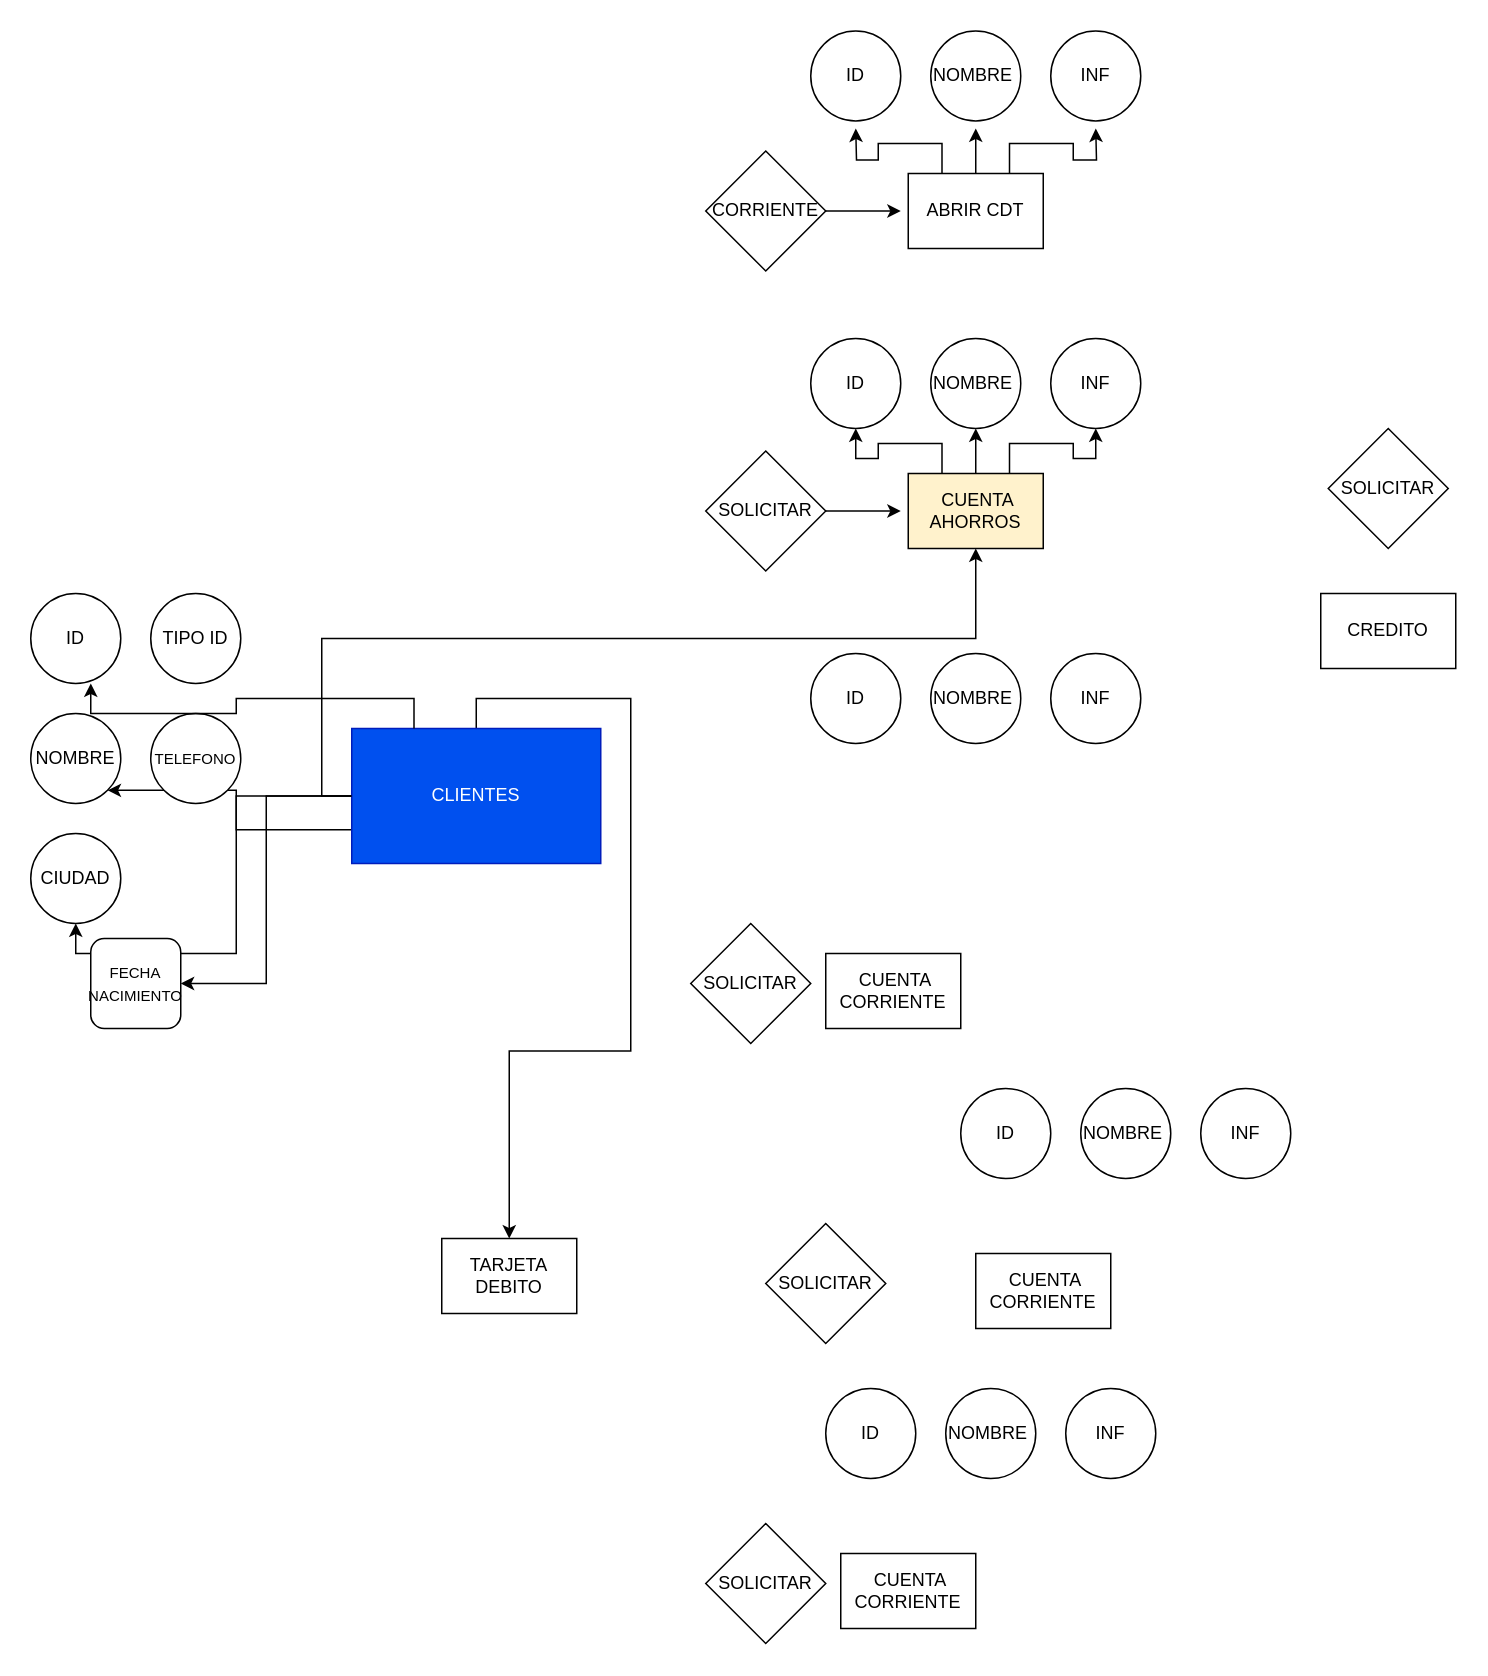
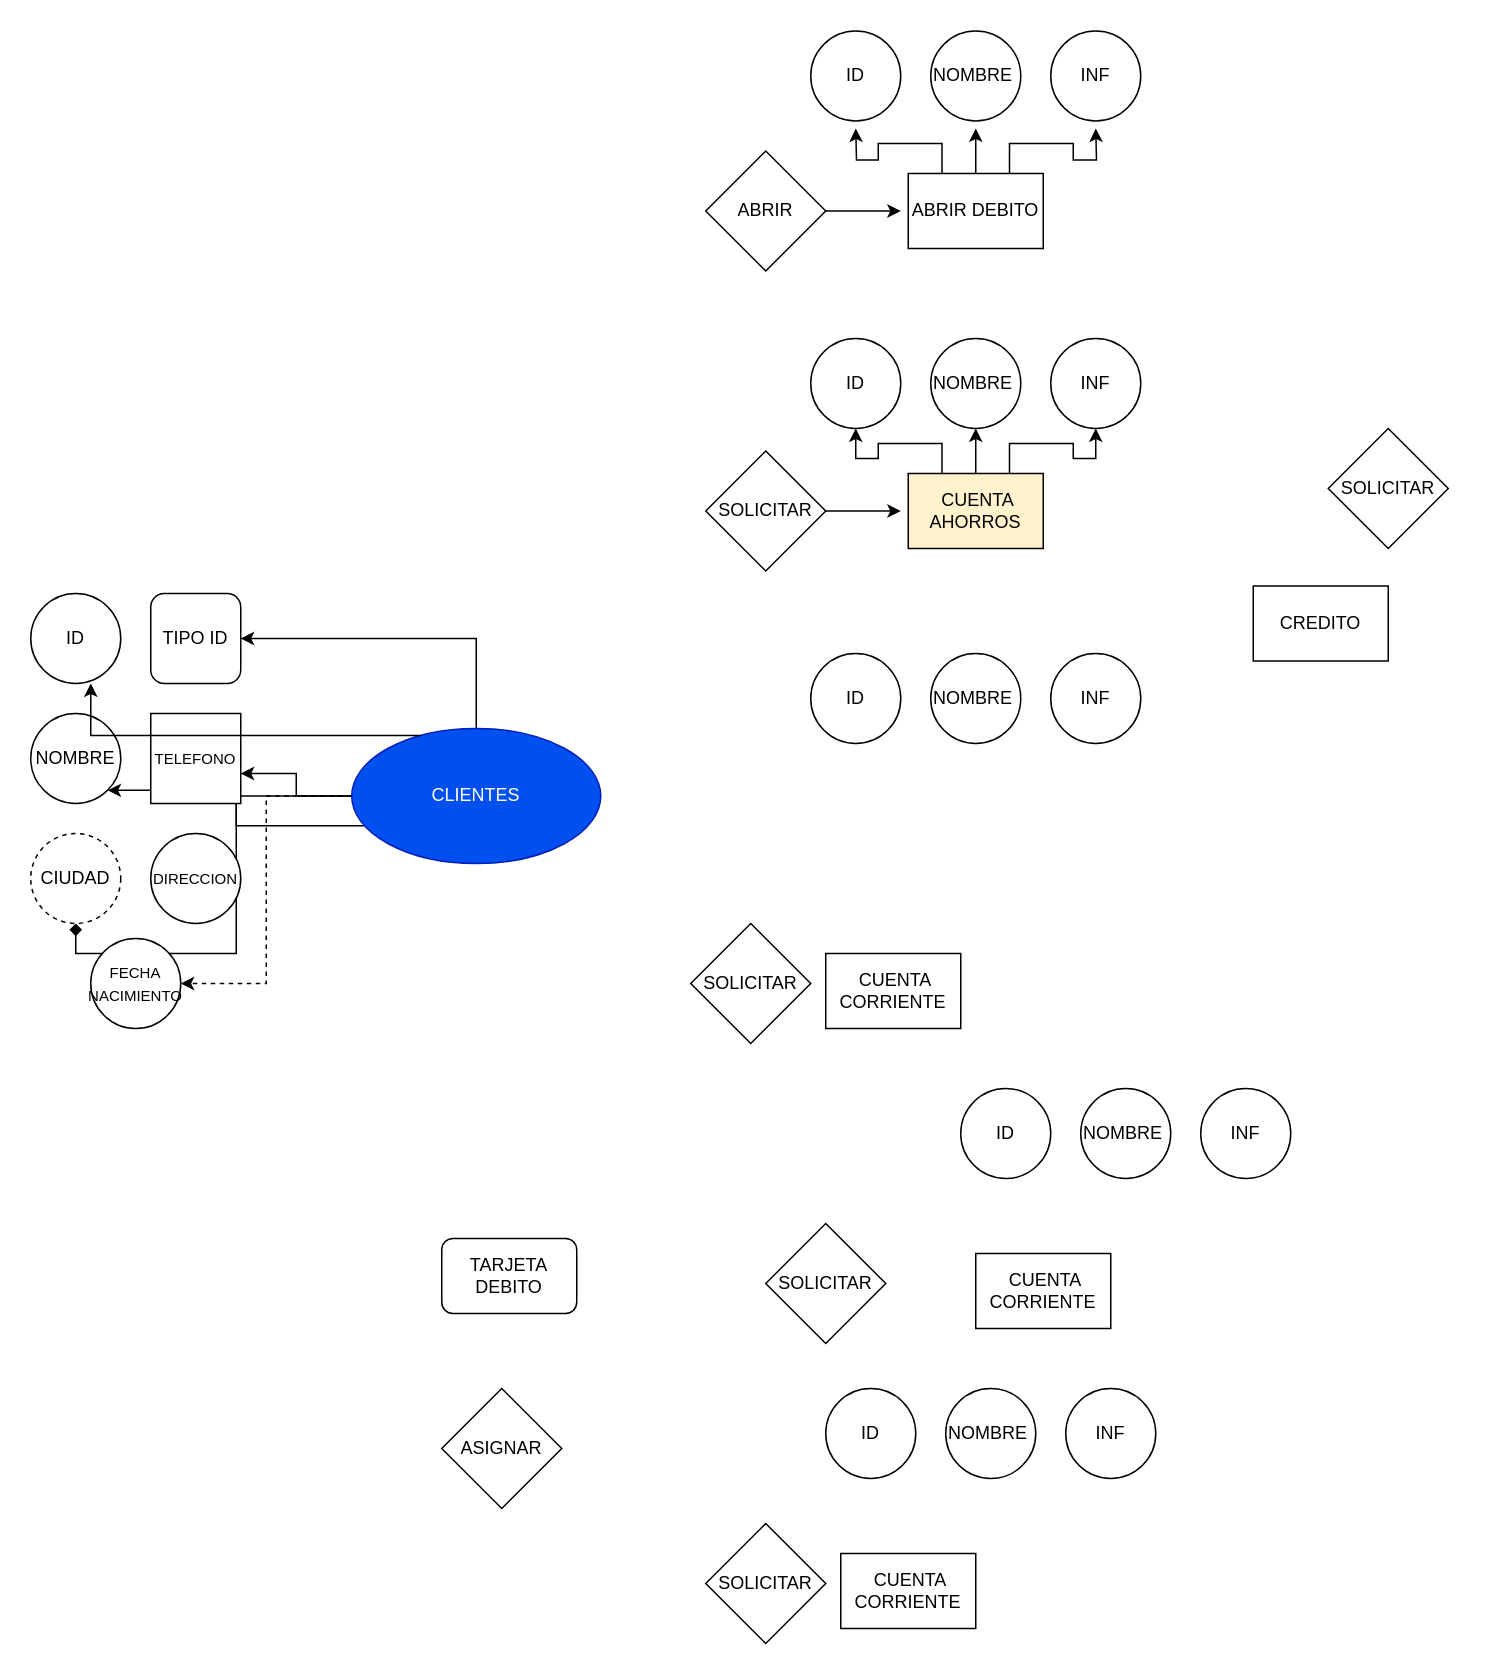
node "CORRIENTE": label "CORRIENTE" -> "ABRIR"
node "ABRIR CDT": label "ABRIR CDT" -> "ABRIR DEBITO"
node "CREDITO": moved (1388, 631) -> (1321, 623)
node "TIPO ID": shape ellipse -> rounded rectangle
edge "CLIENTES" -> "CUENTA AHORROS": now "CLIENTES" -> "TELEFONO"
node "TELEFONO": shape ellipse -> rectangle
node "CLIENTES": shape rectangle -> ellipse
node "CIUDAD": style solid -> dashed
node "DIRECCION": added
edge "CLIENTES" -> "CIUDAD": arrowhead classic -> diamond
edge "CLIENTES" -> "FECHA NACIMIENTO": style solid -> dashed
edge "CLIENTES" -> "TARJETA DEBITO": now "CLIENTES" -> "TIPO ID"
node "FECHA NACIMIENTO": shape rounded rectangle -> ellipse
node "TARJETA DEBITO": shape rectangle -> rounded rectangle
node "ASIGNAR": added
